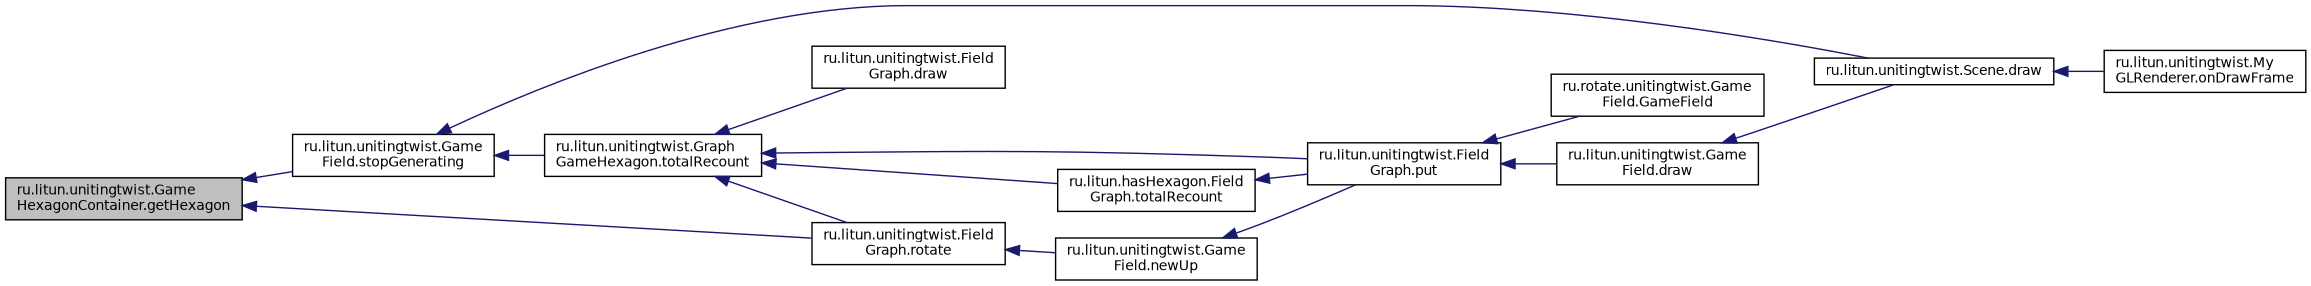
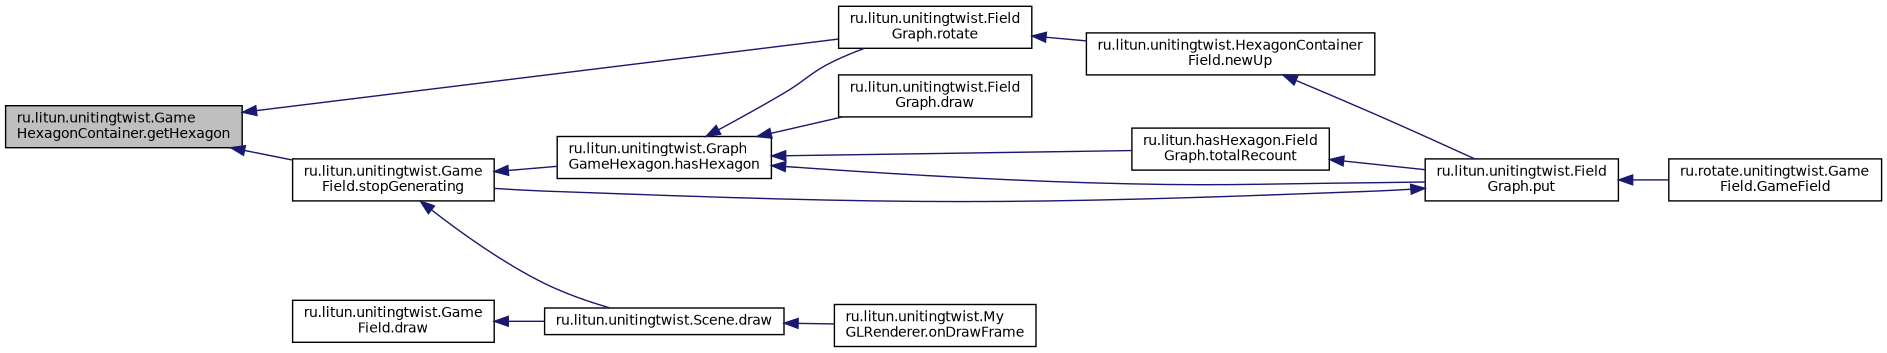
node "ru.litun.unitingtwist.Graph GameHexagon.totalRecount": label "ru.litun.unitingtwist.Graph GameHexagon.totalRecount" -> "ru.litun.unitingtwist.Graph GameHexagon.hasHexagon"
edge "ru.litun.unitingtwist.Game Field.draw" -> "ru.litun.unitingtwist.Field Graph.put": now "ru.litun.unitingtwist.Game Field.stopGenerating" -> "ru.litun.unitingtwist.Field Graph.put"
node "ru.litun.unitingtwist.Game Field.newUp": label "ru.litun.unitingtwist.Game Field.newUp" -> "ru.litun.unitingtwist.HexagonContainer Field.newUp"
